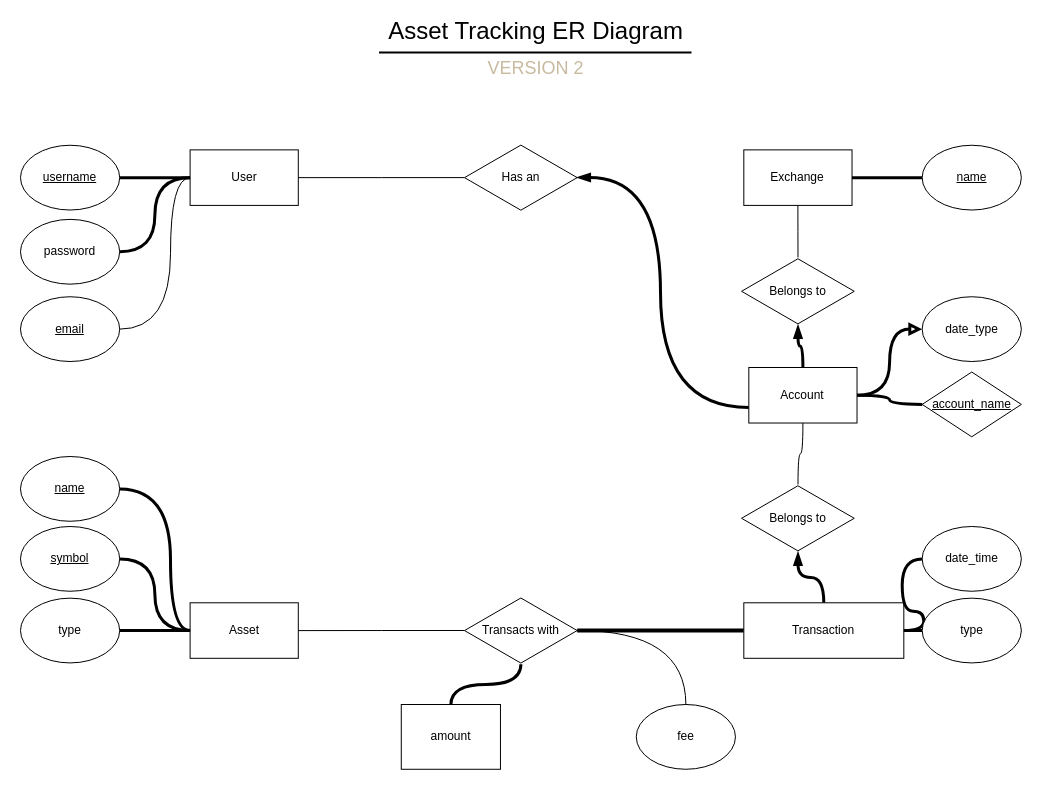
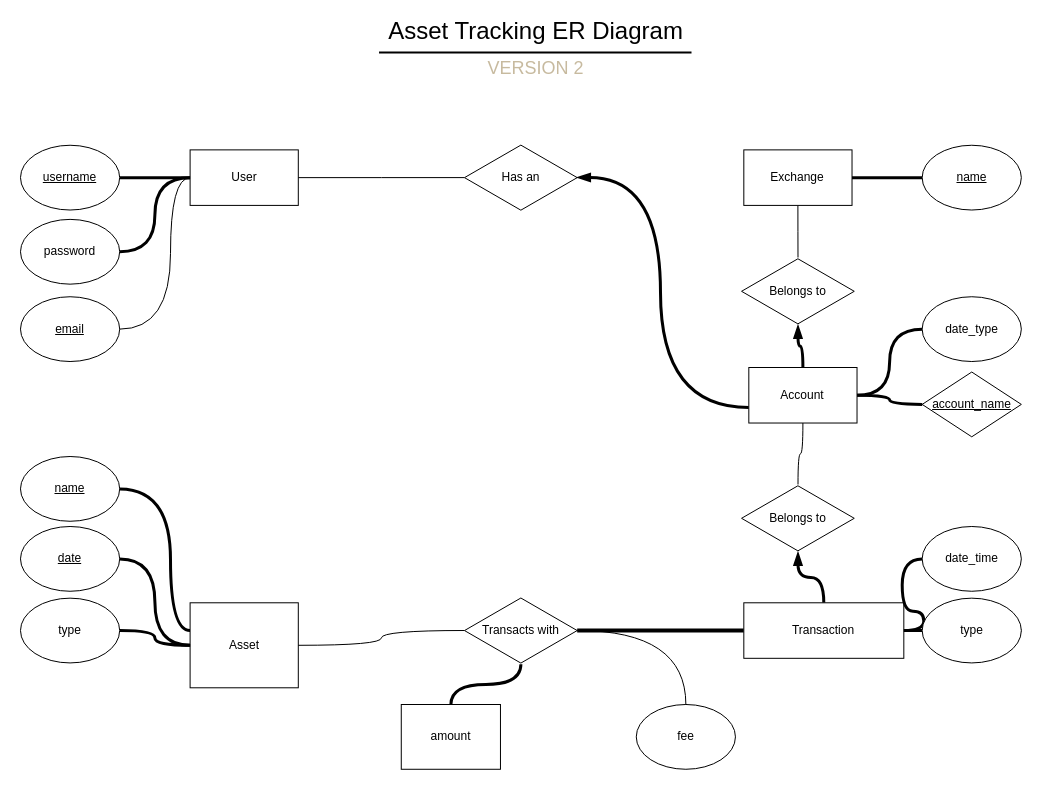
edge "Account" -> "date_type": arrowhead block -> none
node "symbol": label "symbol" -> "date"
node "Asset": size 108x56 -> 108x85
